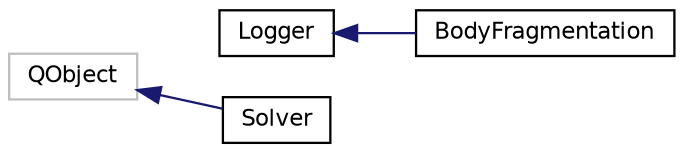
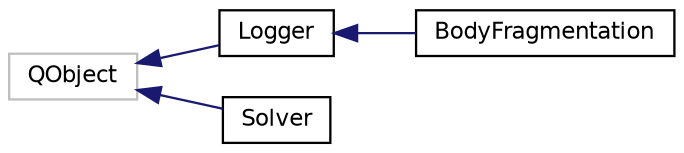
edge "Logger" -> "QObject": added
